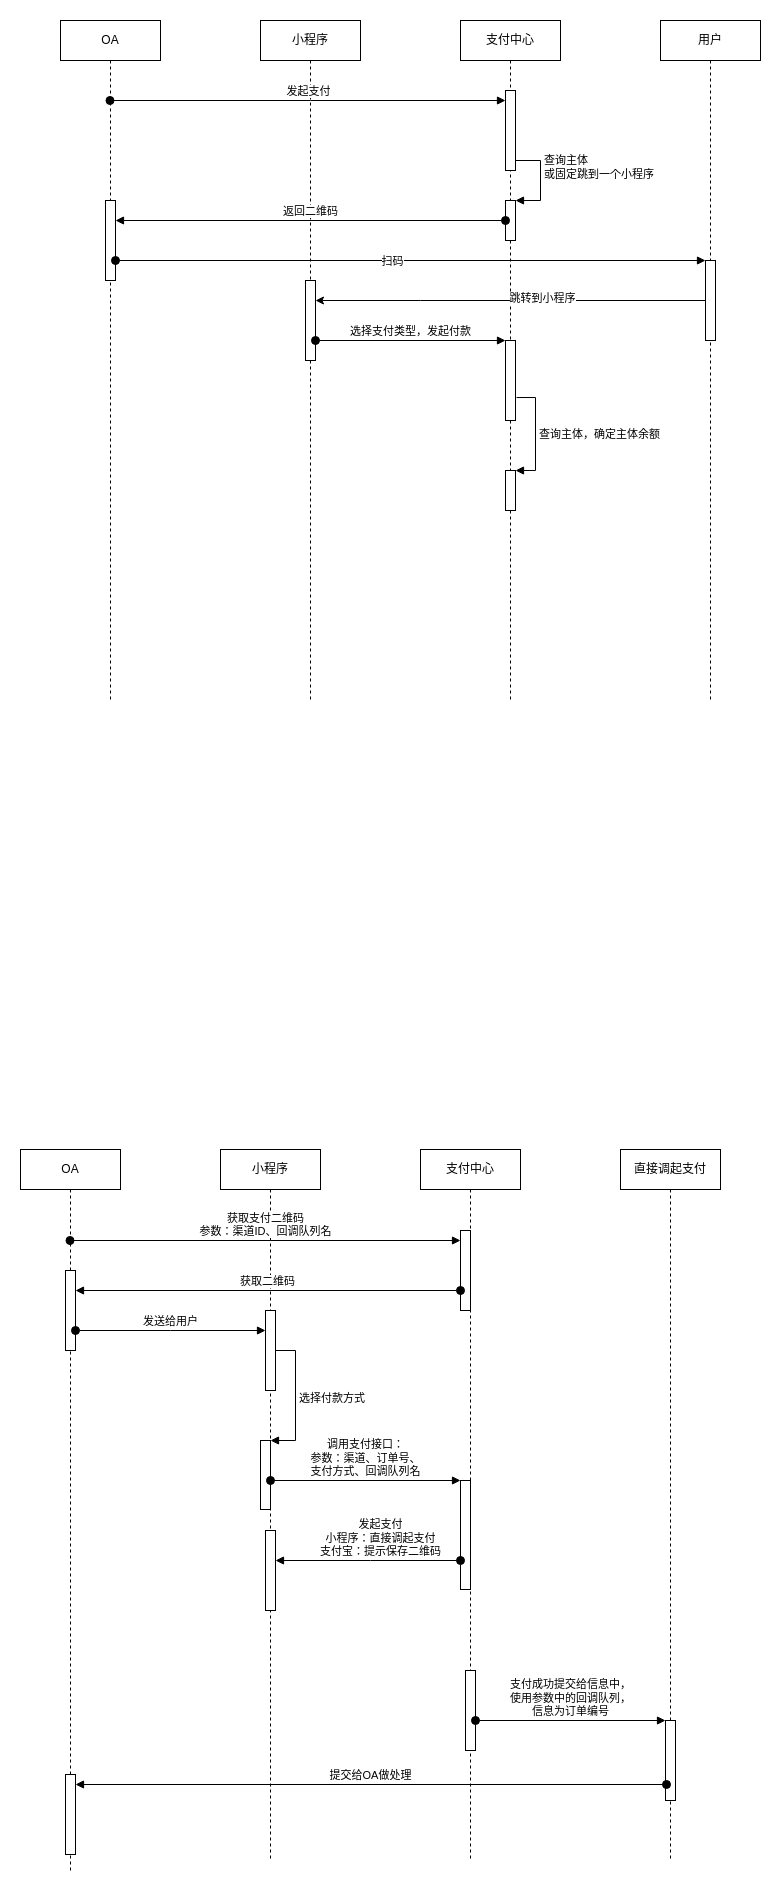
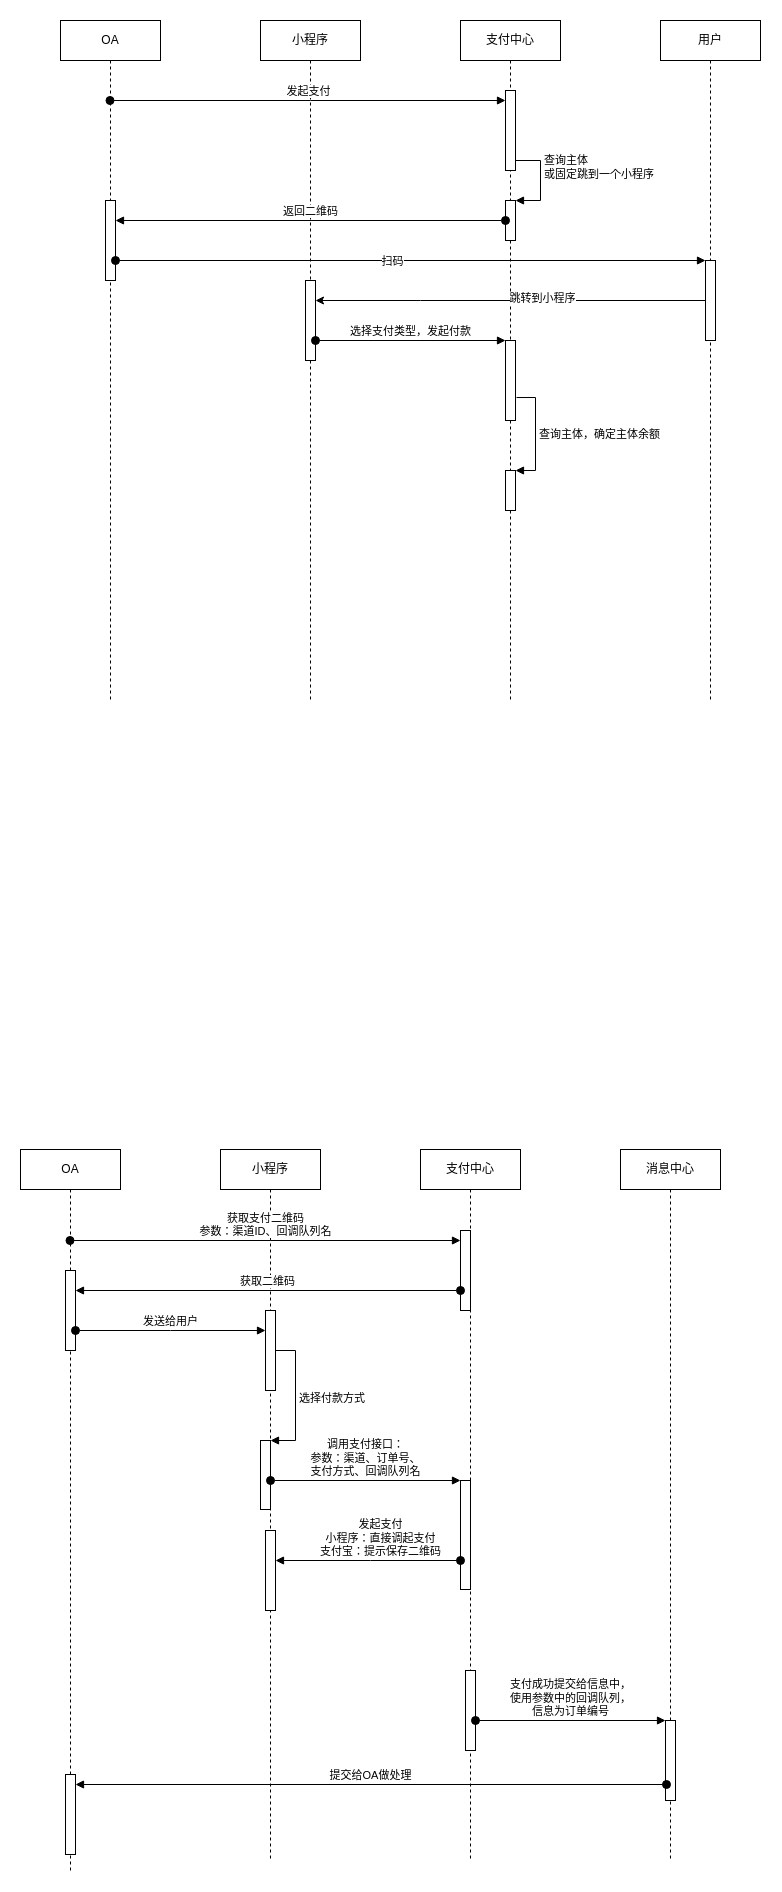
node "直接调起支付": label "直接调起支付" -> "消息中心"
